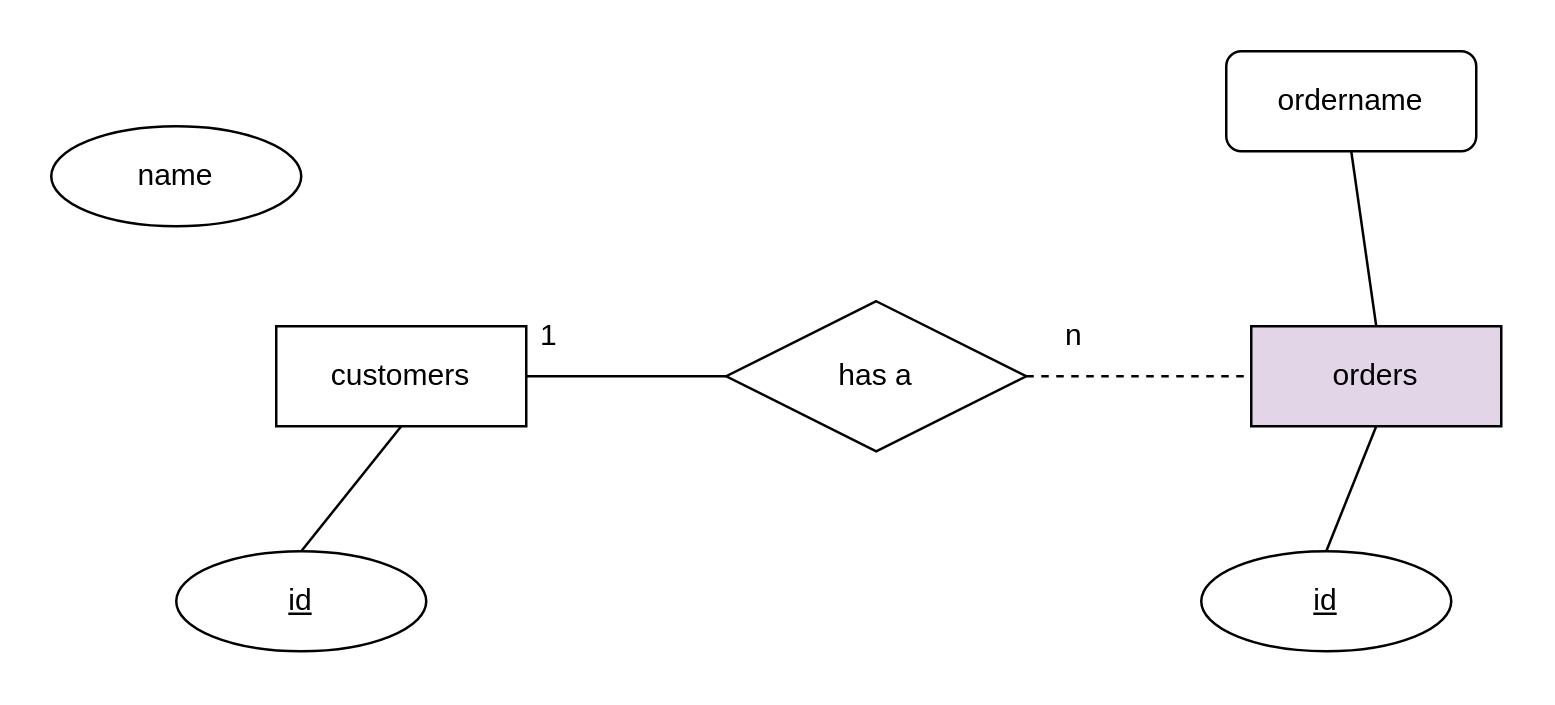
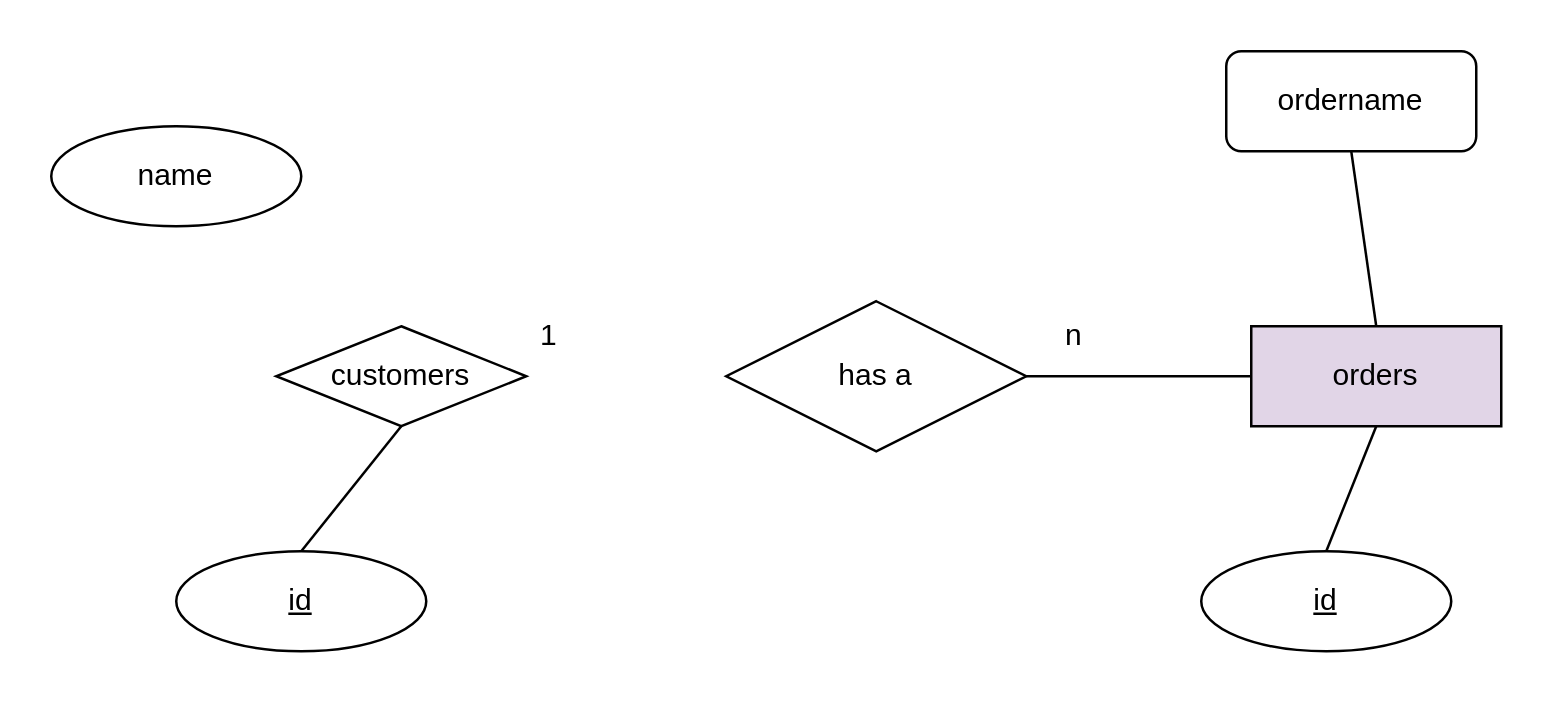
node "customers": shape rectangle -> diamond
edge "customers" -- "has a": removed
edge "has a" -- "orders": style dashed -> solid
